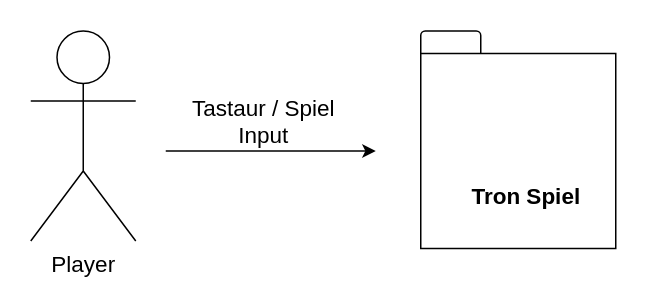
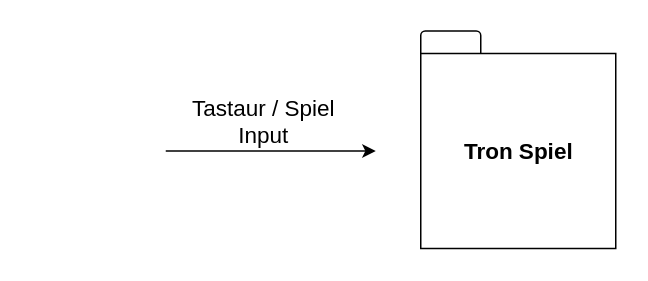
node "Player": removed
node "Tron Spiel": moved (526, 196) -> (518, 151)
